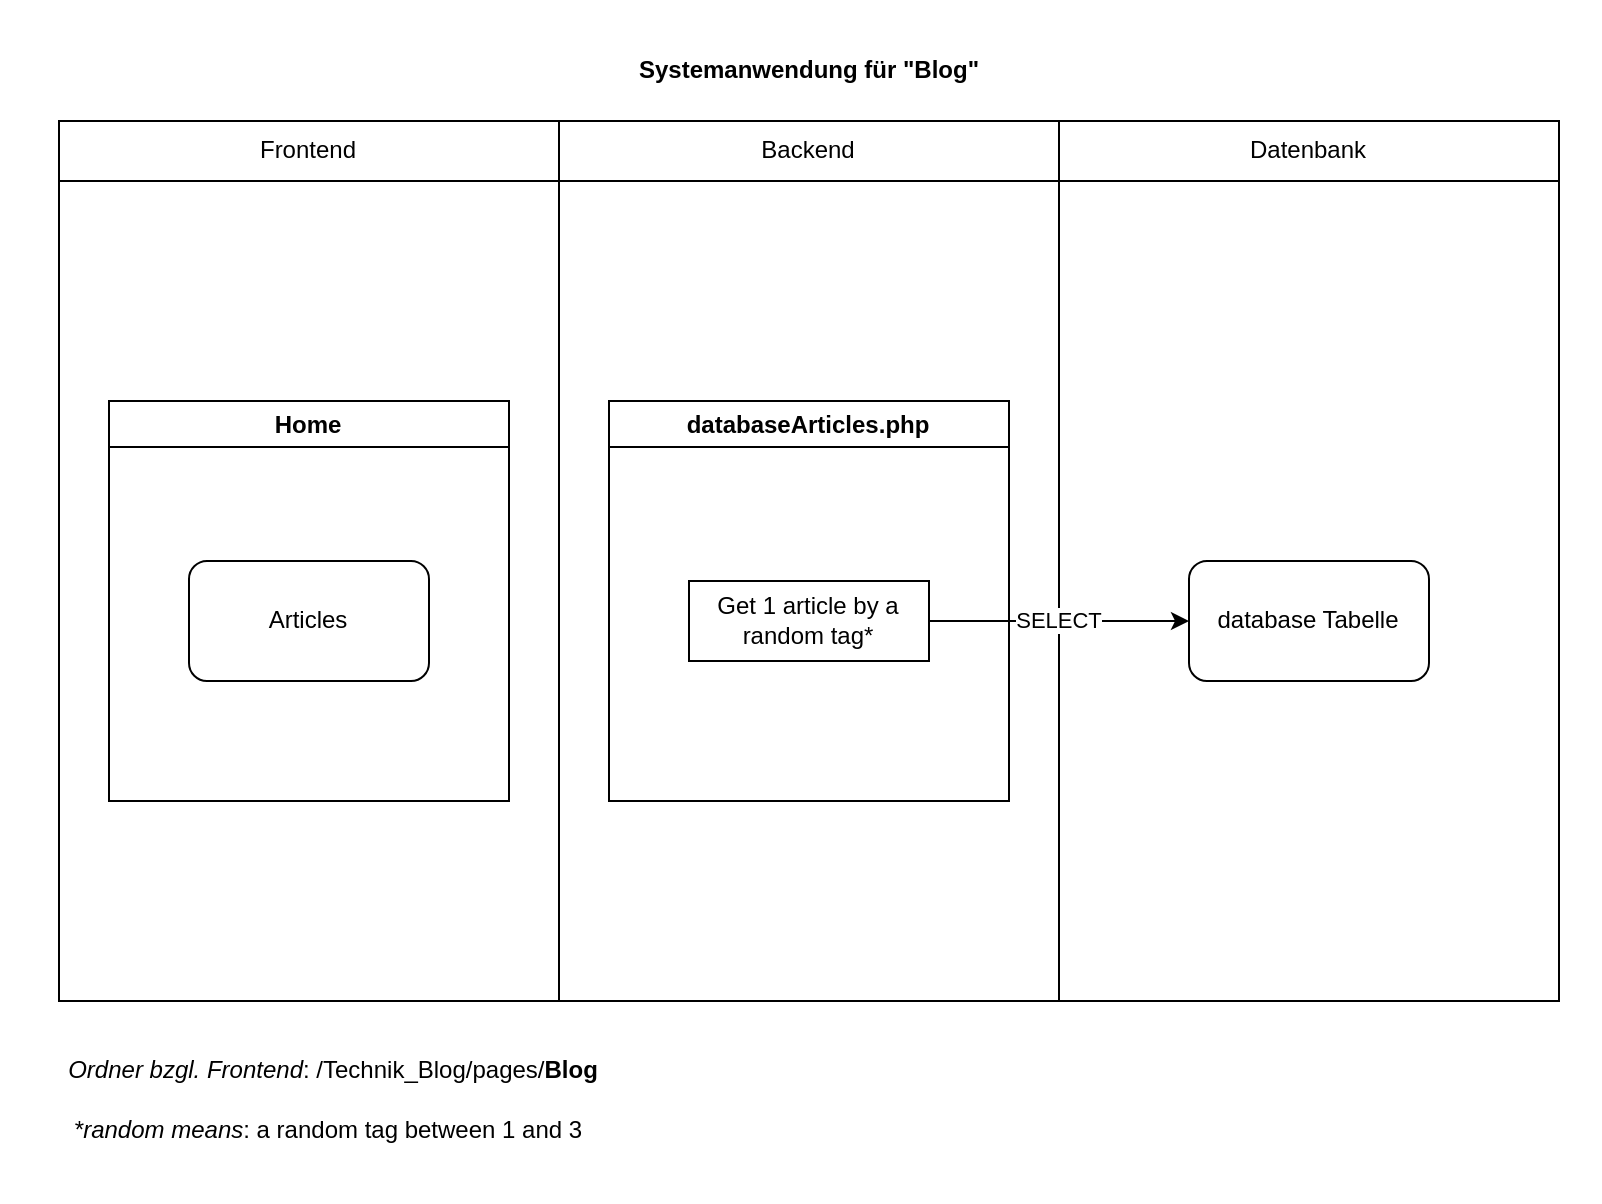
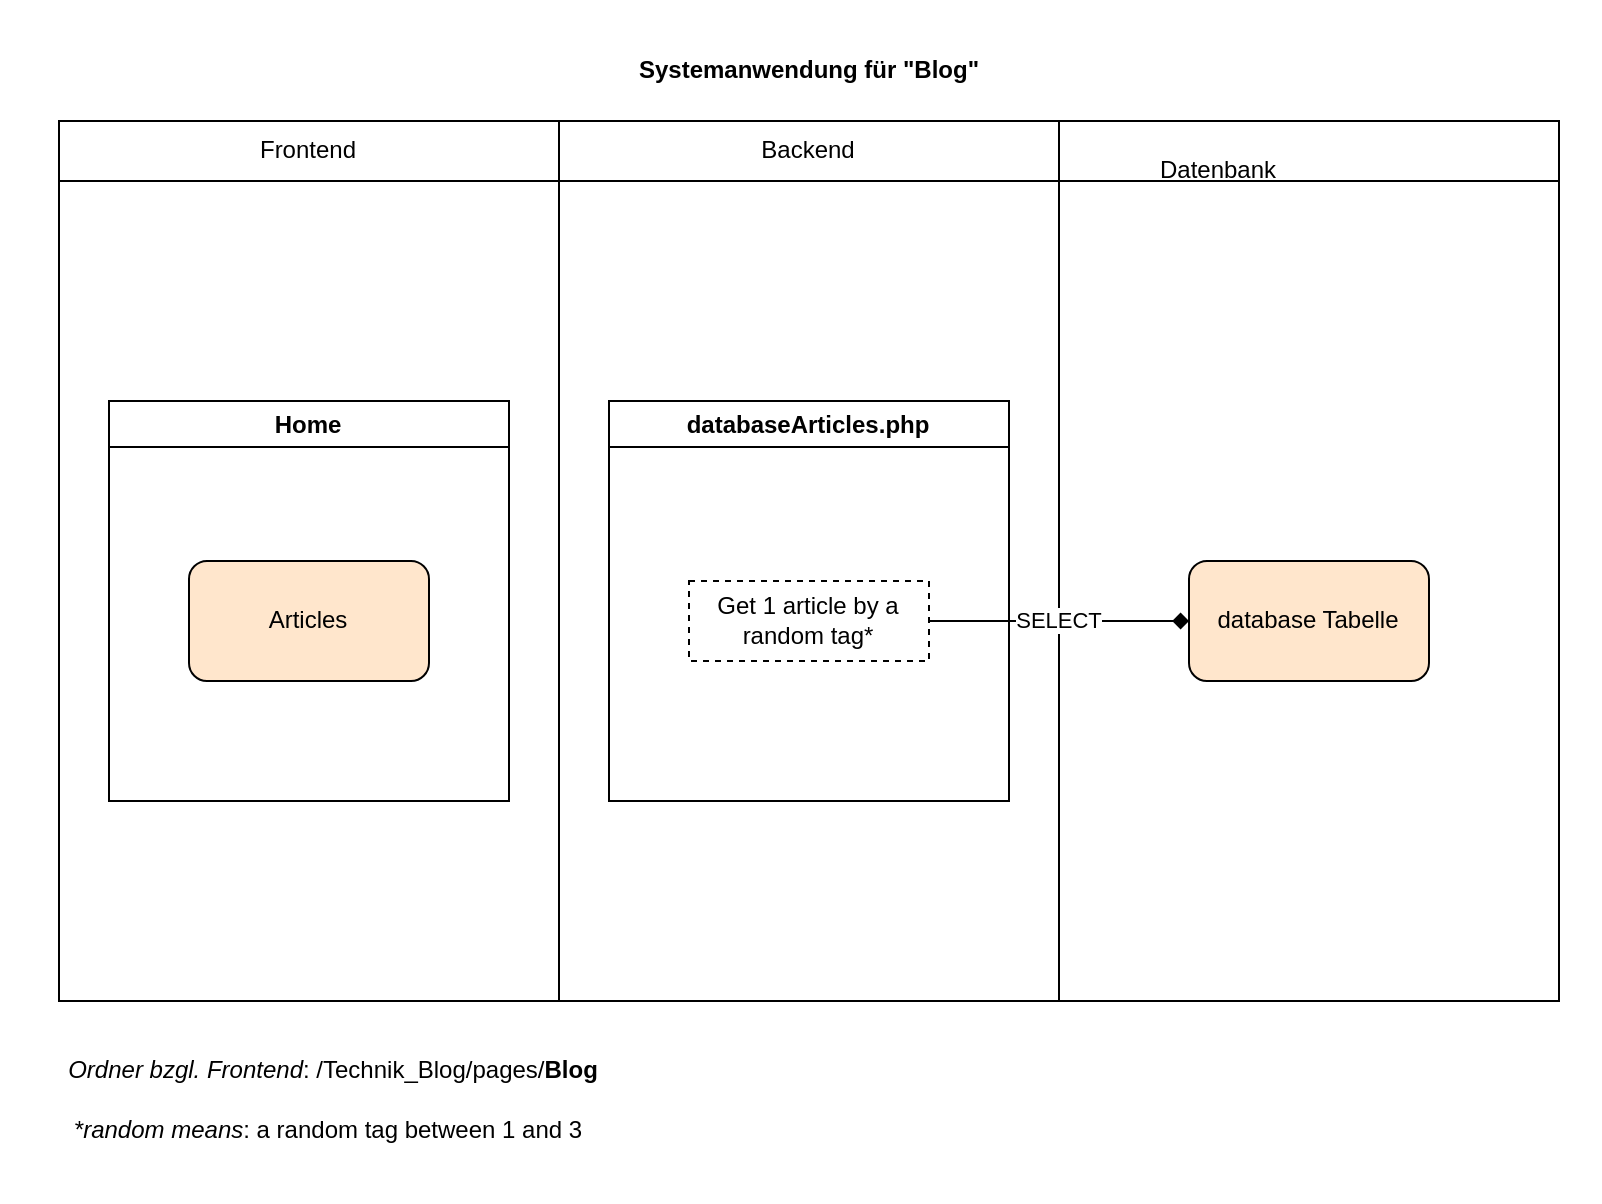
node "Datenbank": moved (1309, 151) -> (1219, 171)
node "Articles": fillcolor #ffffff -> #ffe6cc
node "Get 1 article by a random tag*": style solid -> dashed
edge "Get 1 article by a random tag*" -> "database Tabelle": arrowhead classic -> diamond
node "database Tabelle": fillcolor #ffffff -> #ffe6cc
